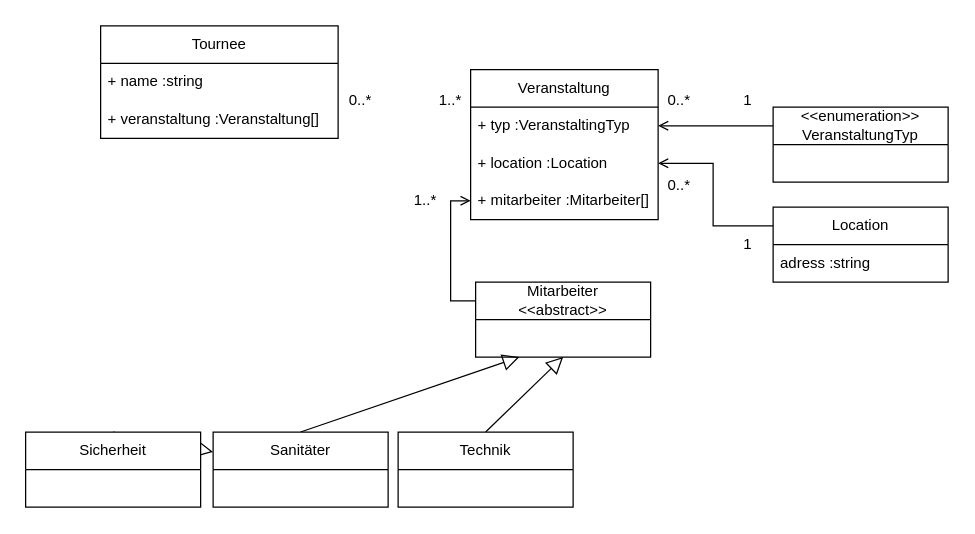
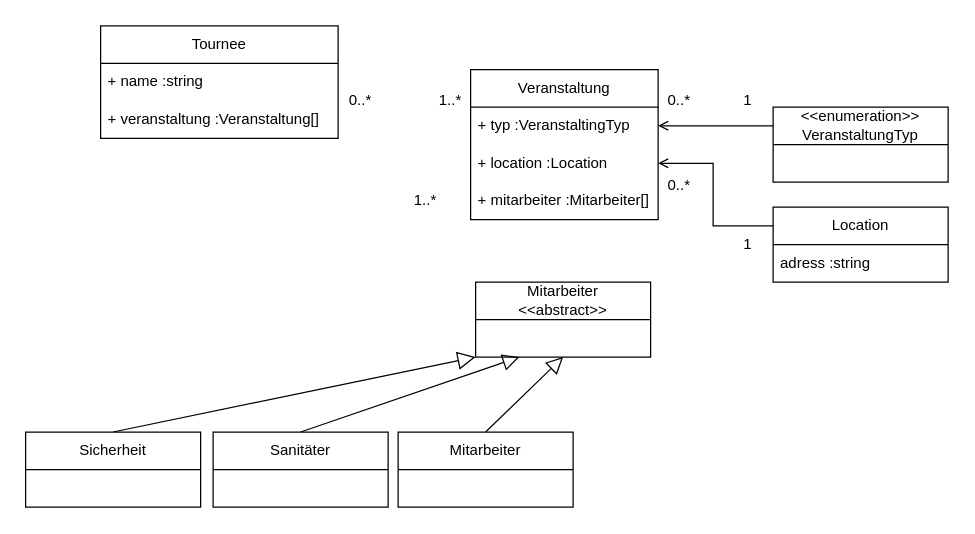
edge "Mitarbeiter <<abstract>>" -> "+ mitarbeiter :Mitarbeiter[]": removed
edge "Sicherheit" -> "Sanitäter": now "Sicherheit" -> "Mitarbeiter <<abstract>>"
node "Technik": label "Technik" -> "Mitarbeiter"
